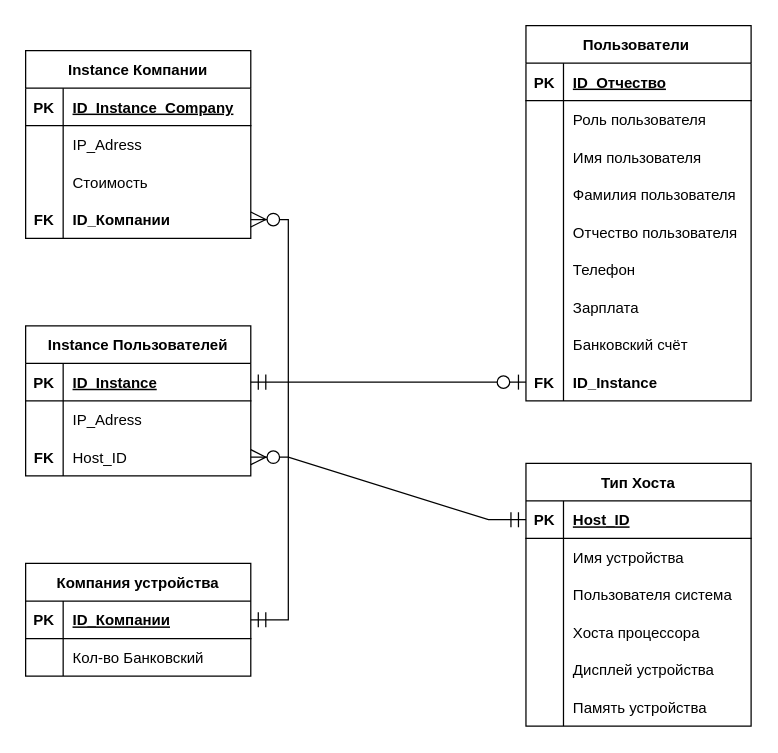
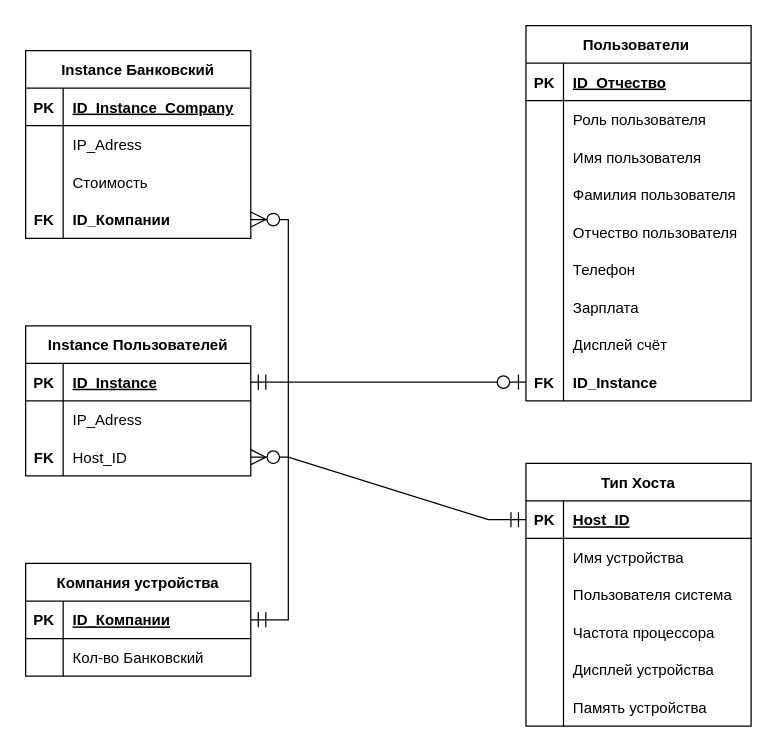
node "Instance Компании": label "Instance Компании" -> "Instance Банковский"
node "Банковский счёт": label "Банковский счёт" -> "Дисплей счёт"
node "Хоста процессора": label "Хоста процессора" -> "Частота процессора"
